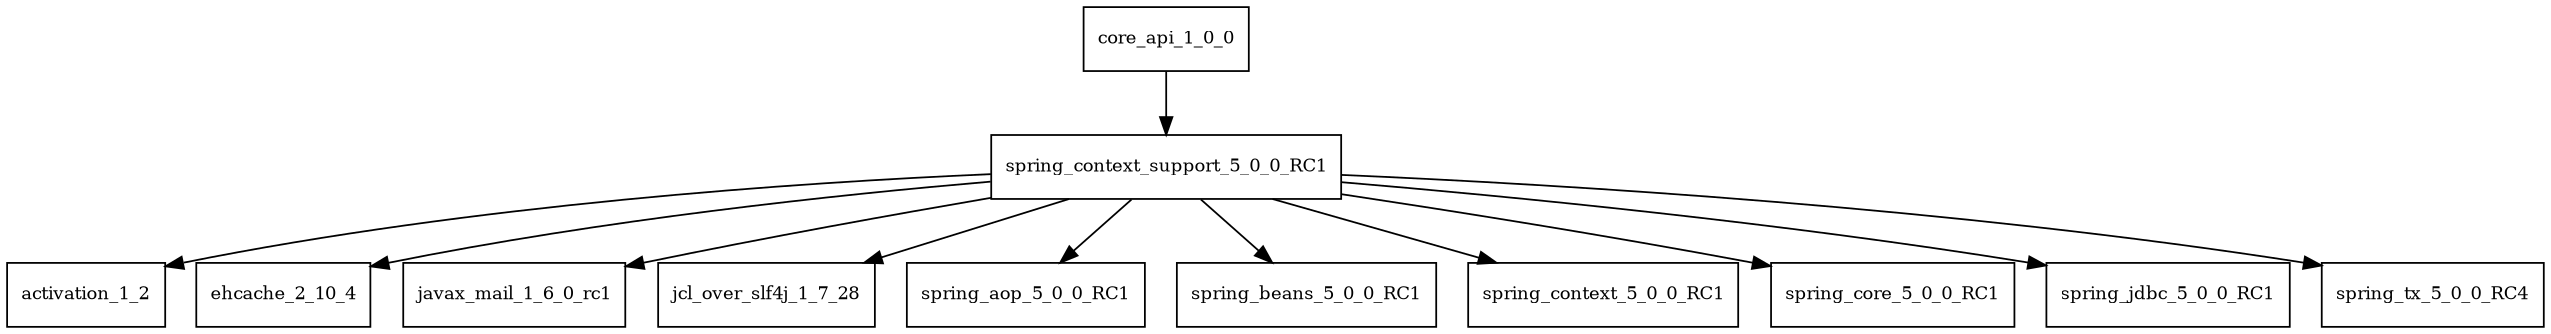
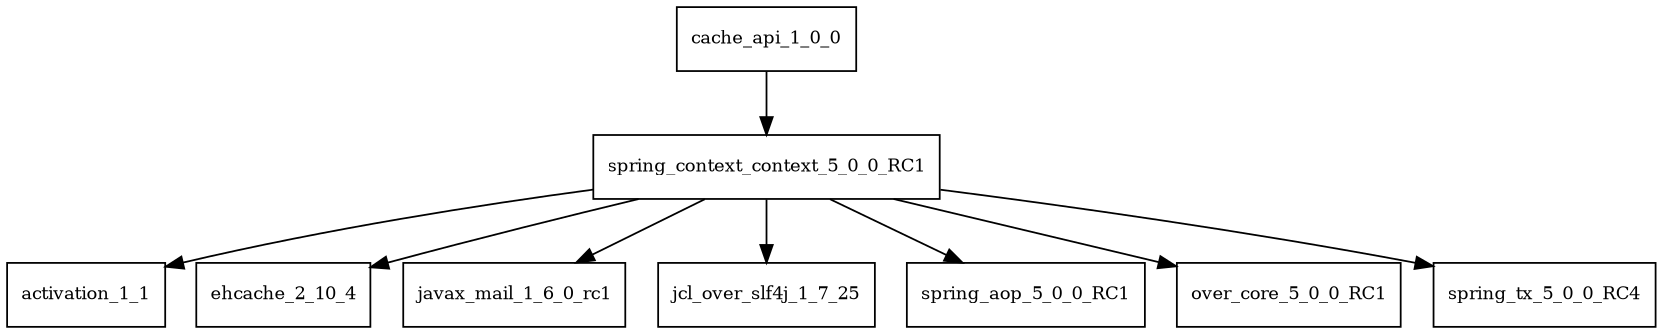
node "core_api_1_0_0": label "core_api_1_0_0" -> "cache_api_1_0_0"
node "spring_context_support_5_0_0_RC1": label "spring_context_support_5_0_0_RC1" -> "spring_context_context_5_0_0_RC1"
node "activation_1_2": label "activation_1_2" -> "activation_1_1"
node "jcl_over_slf4j_1_7_28": label "jcl_over_slf4j_1_7_28" -> "jcl_over_slf4j_1_7_25"
node "spring_beans_5_0_0_RC1": removed
node "spring_context_5_0_0_RC1": removed
node "spring_core_5_0_0_RC1": label "spring_core_5_0_0_RC1" -> "over_core_5_0_0_RC1"
node "spring_jdbc_5_0_0_RC1": removed
